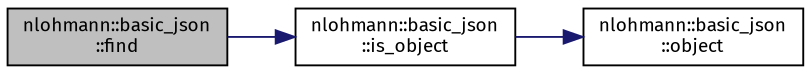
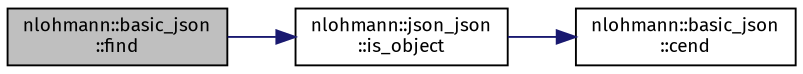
node "nlohmann::basic_json ::is_object": label "nlohmann::basic_json ::is_object" -> "nlohmann::json_json ::is_object"
node "nlohmann::basic_json ::object": label "nlohmann::basic_json ::object" -> "nlohmann::basic_json ::cend"
